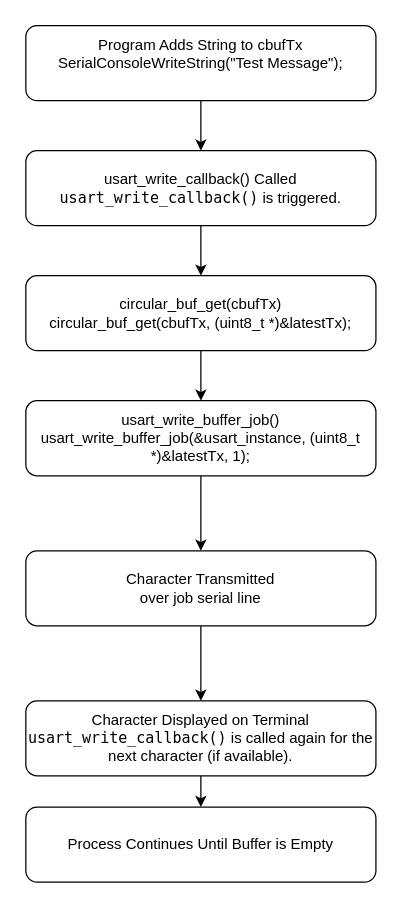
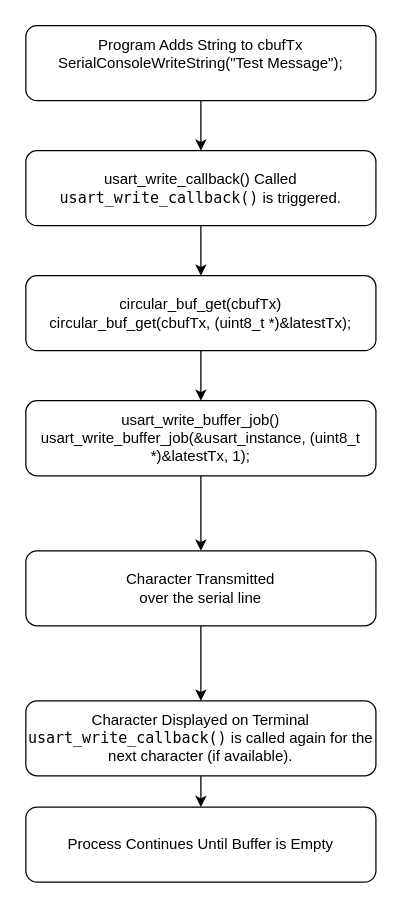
node "Character Transmitted over job serial line": label "Character Transmitted over job serial line" -> "Character Transmitted over the serial line"
